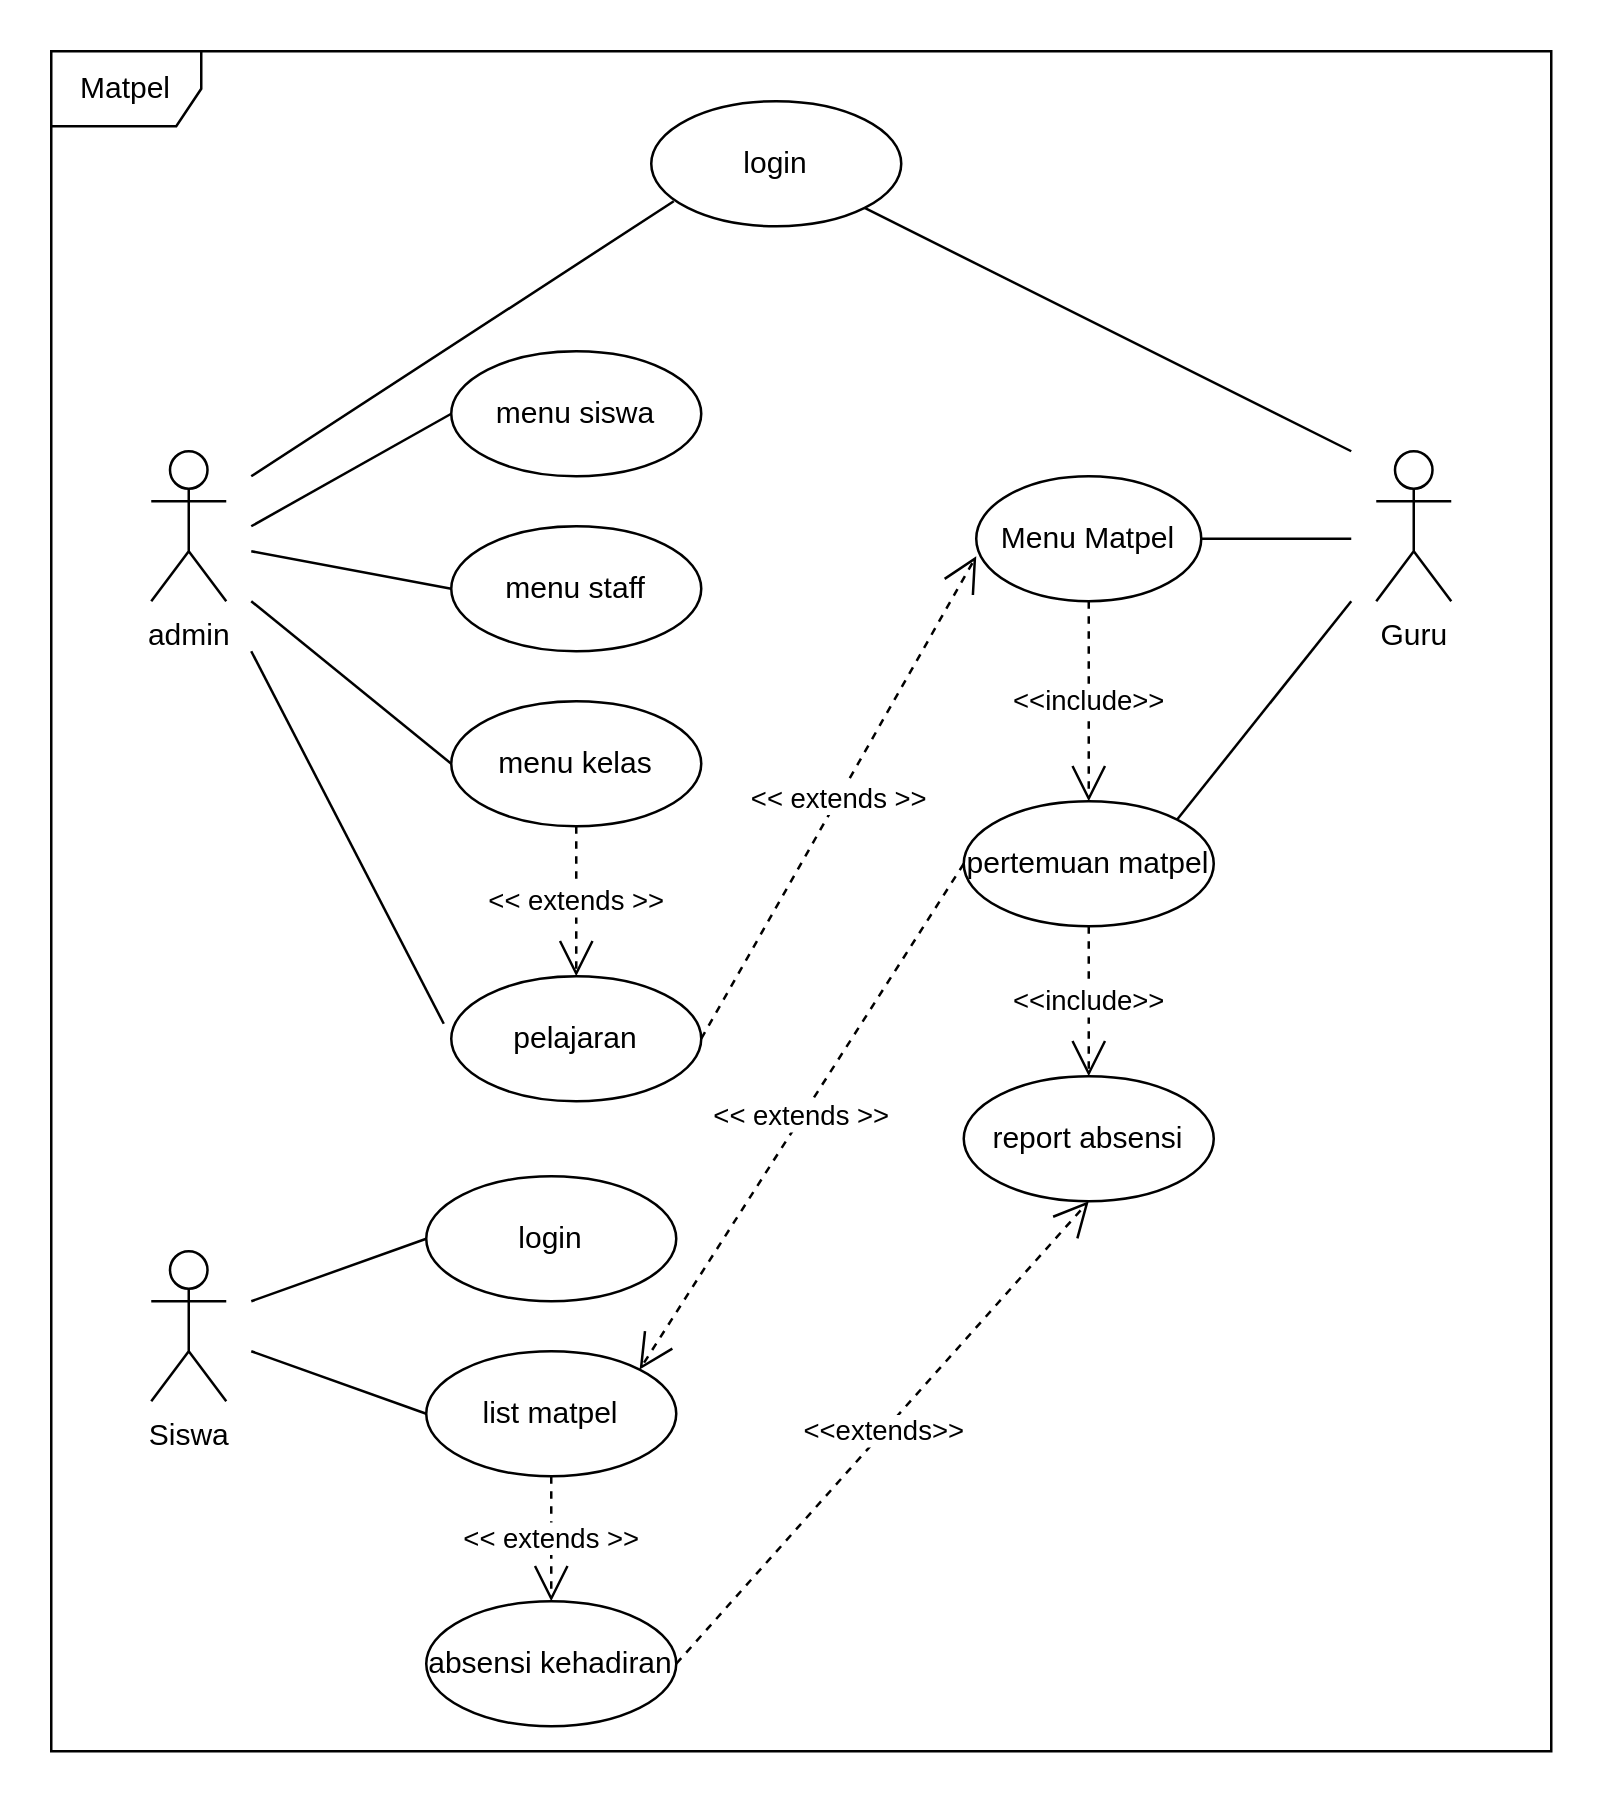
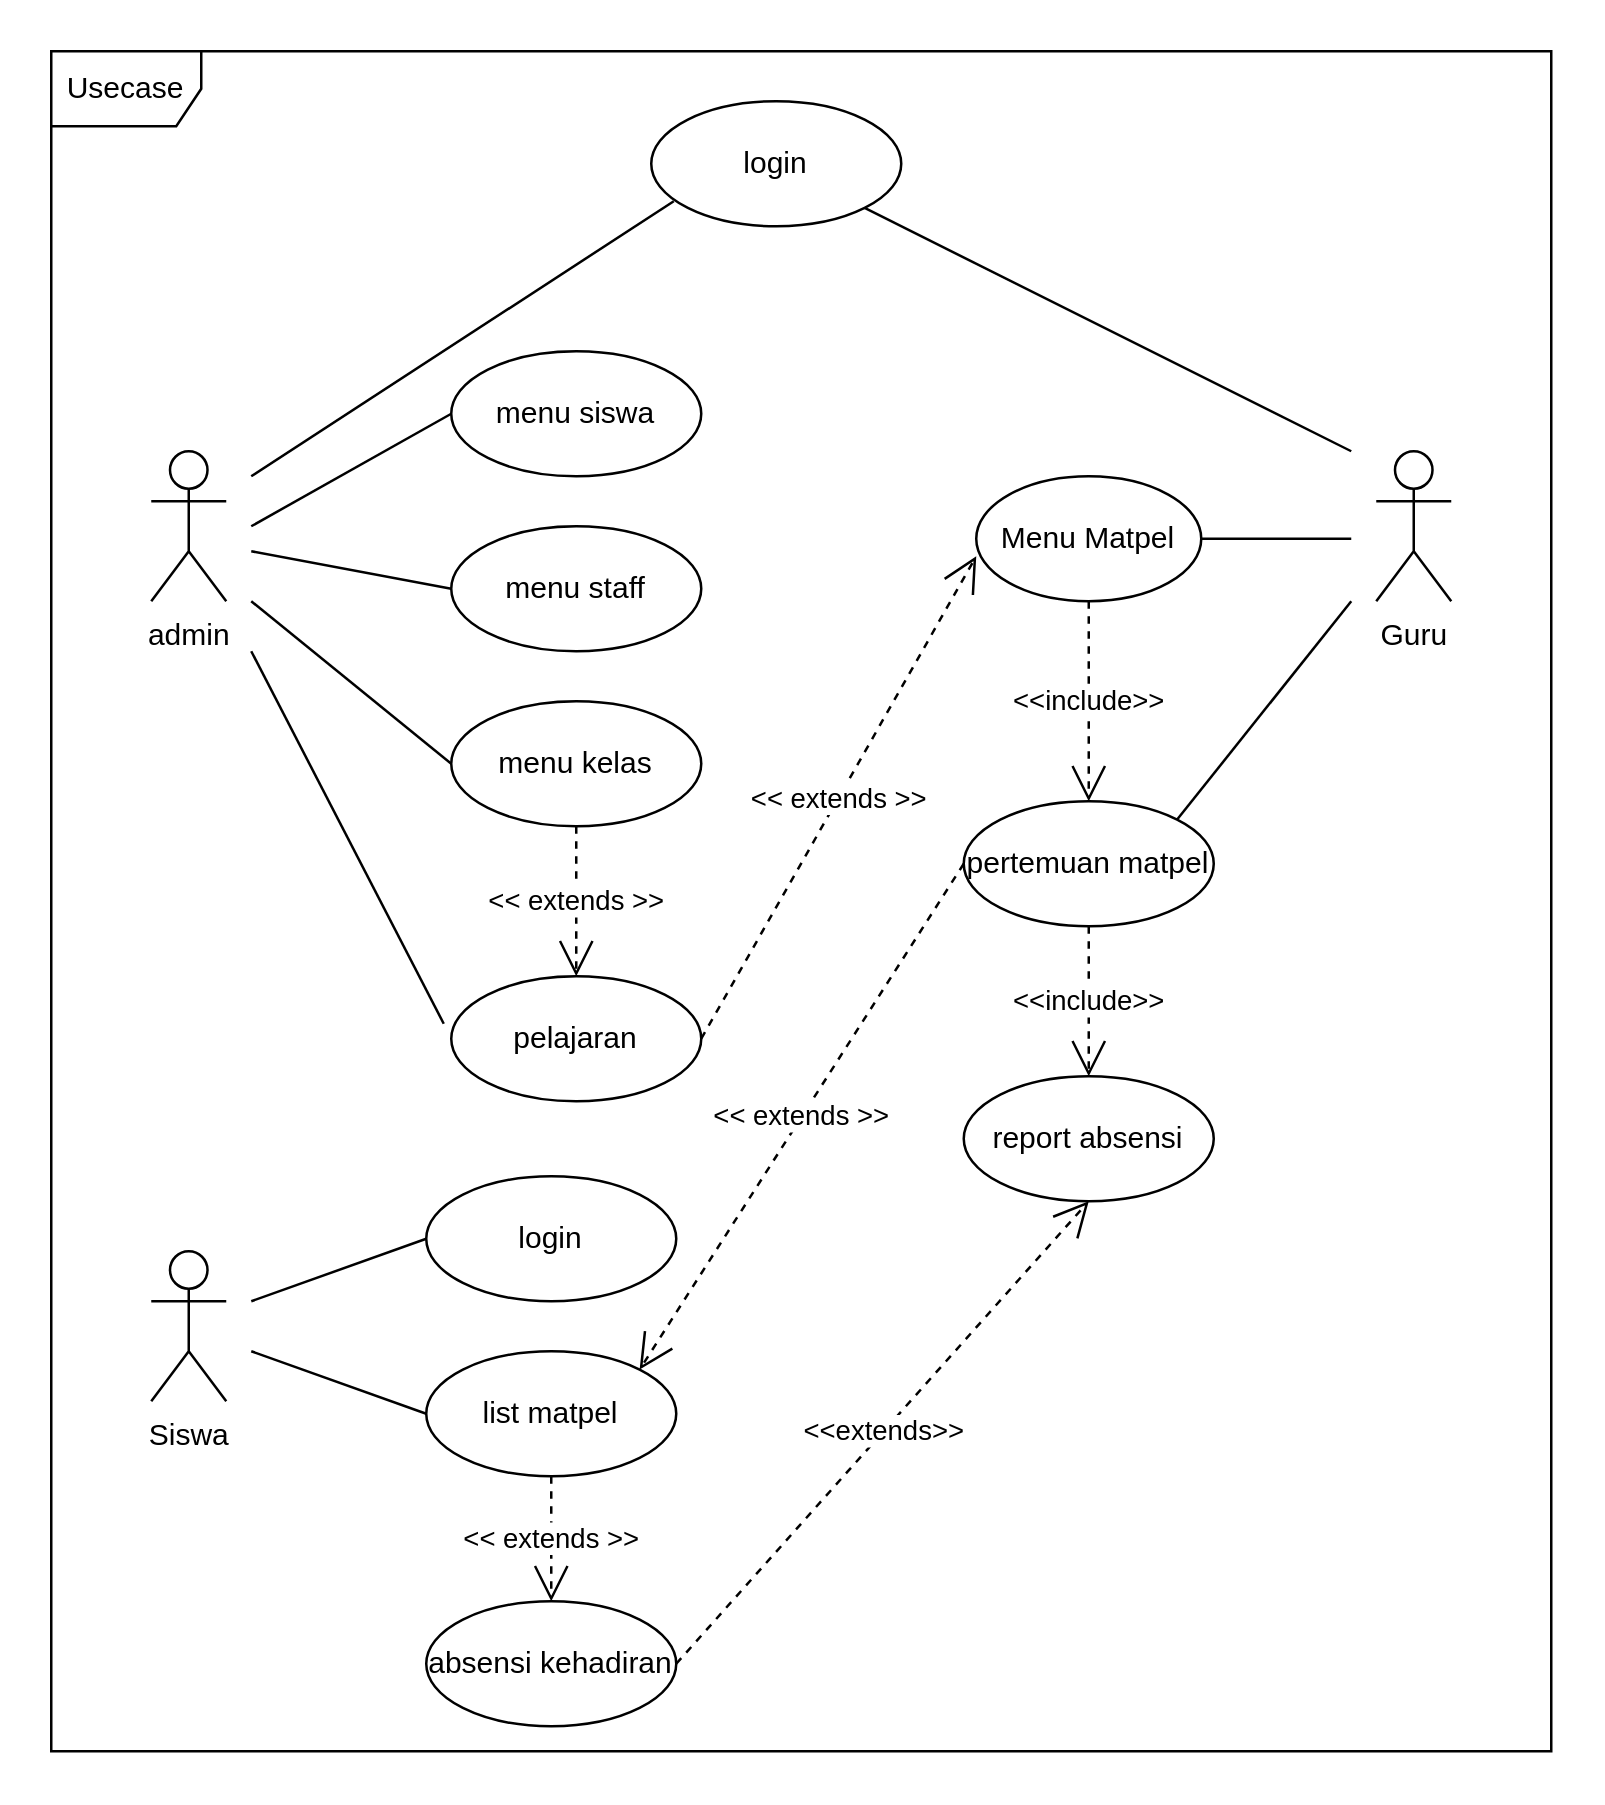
node "Matpel": label "Matpel" -> "Usecase"
